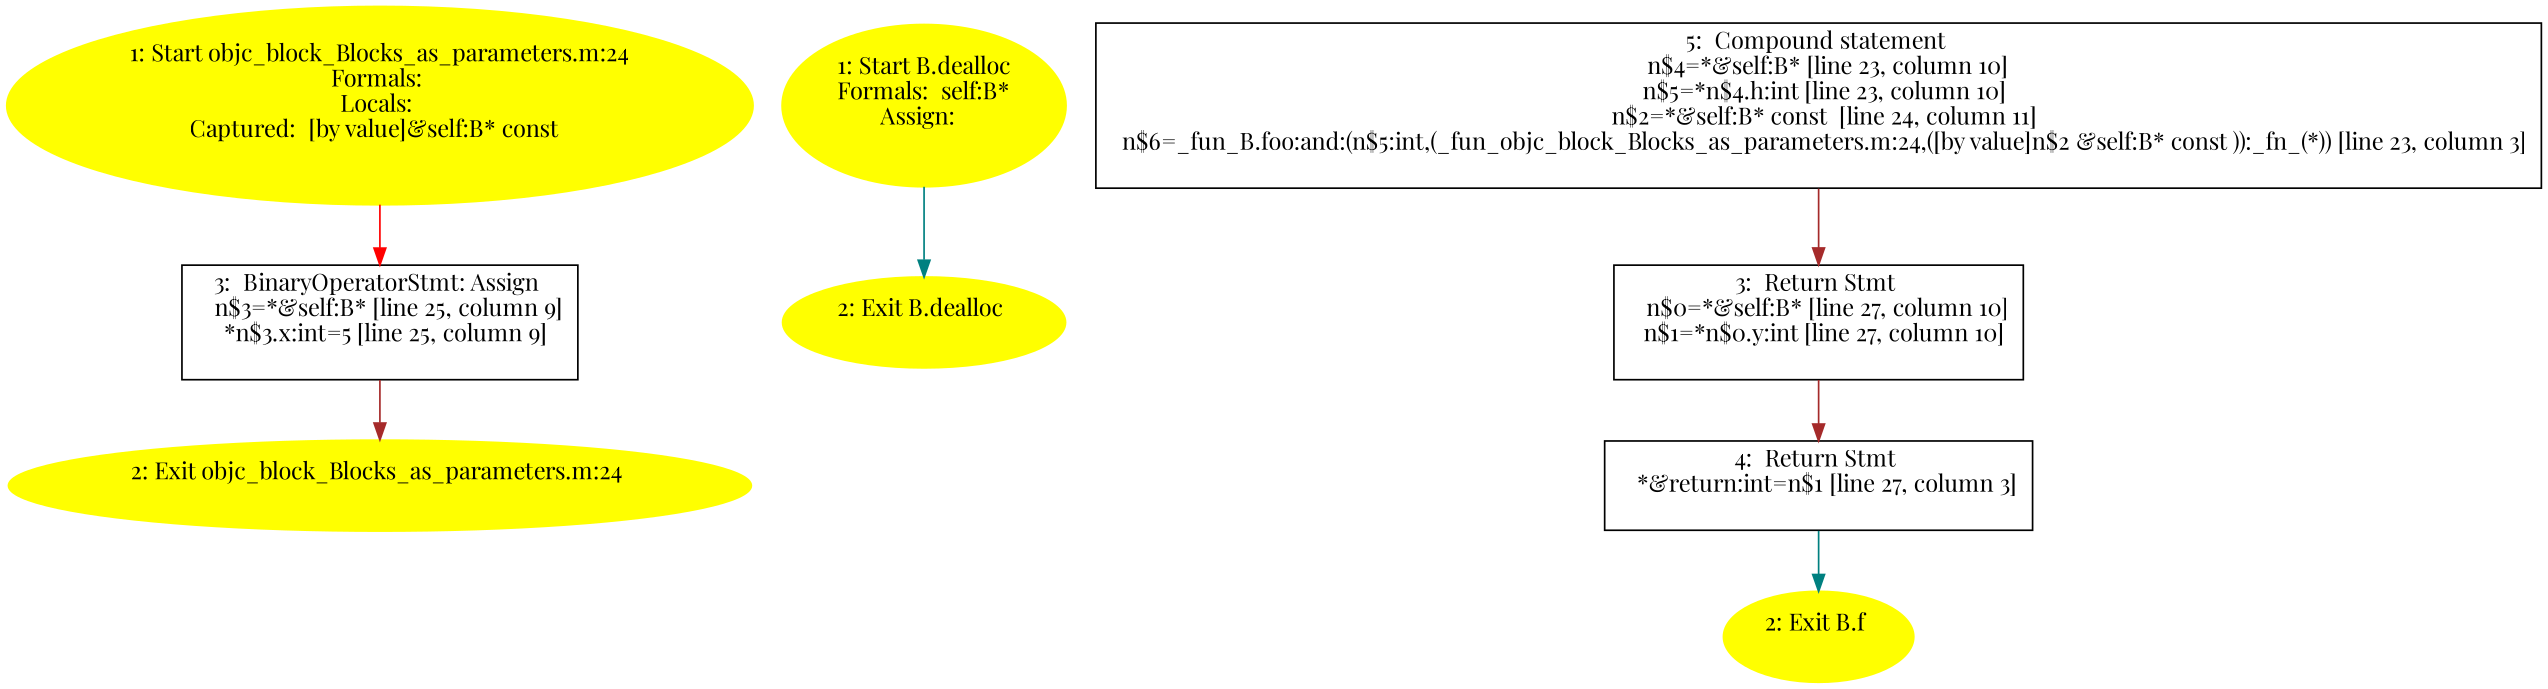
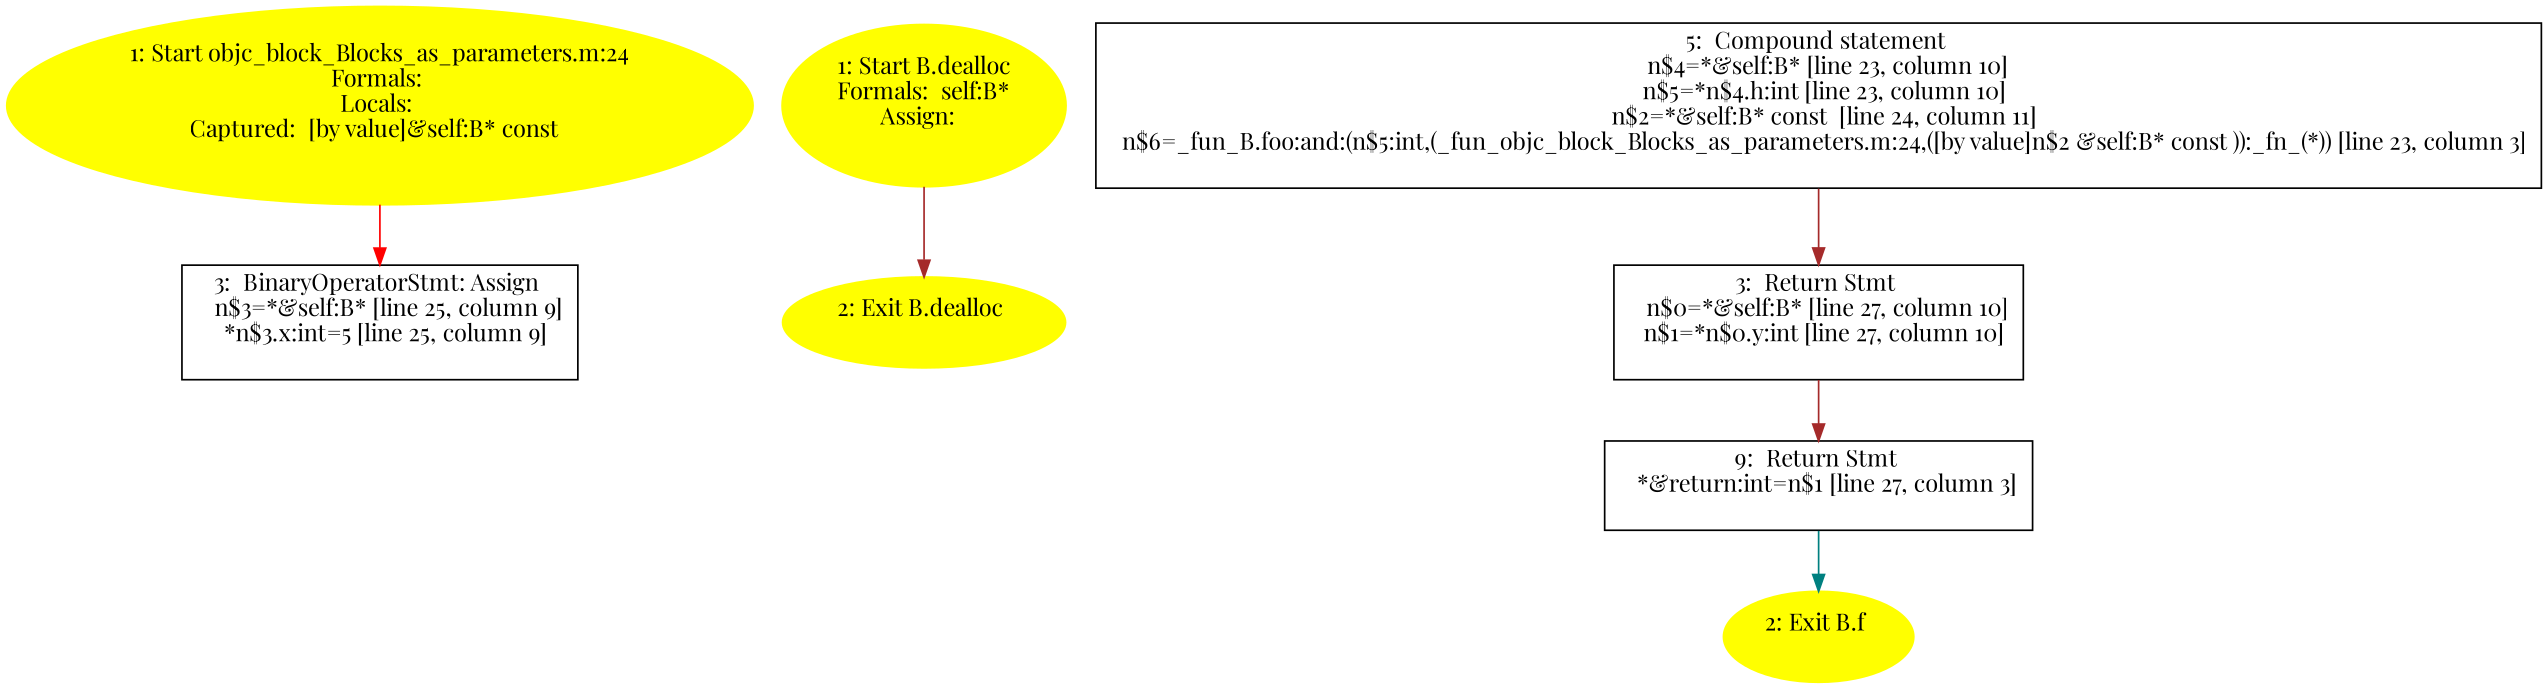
edge "1: Start B.dealloc Formals:  self:B* Assign:" -> "2: Exit B.dealloc": color teal -> brown
node "2: Exit objc_block_Blocks_as_parameters.m:24": removed
node "4:  Return Stmt *&return:int=n$1 [line 27, column 3]": label "4:  Return Stmt *&return:int=n$1 [line 27, column 3]" -> "9:  Return Stmt *&return:int=n$1 [line 27, column 3]"
